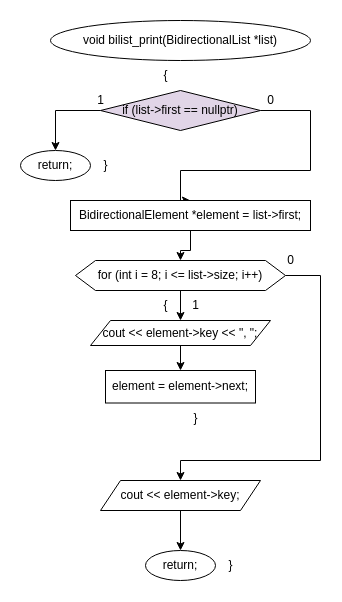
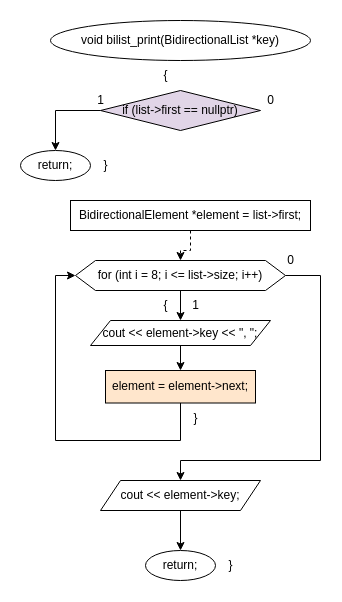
node "void bilist_print(BidirectionalList *list)": label "void bilist_print(BidirectionalList *list)" -> "void bilist_print(BidirectionalList *key)"
edge "if (list->first == nullptr)" -> "BidirectionalElement *element = list->first;": removed
edge "BidirectionalElement *element = list->first;" -> "for (int i = 8; i <= list->size; i++)": style solid -> dashed
node "element = element->next;": fillcolor #ffffff -> #ffe6cc
edge "element = element->next;" -> "for (int i = 8; i <= list->size; i++)": added
